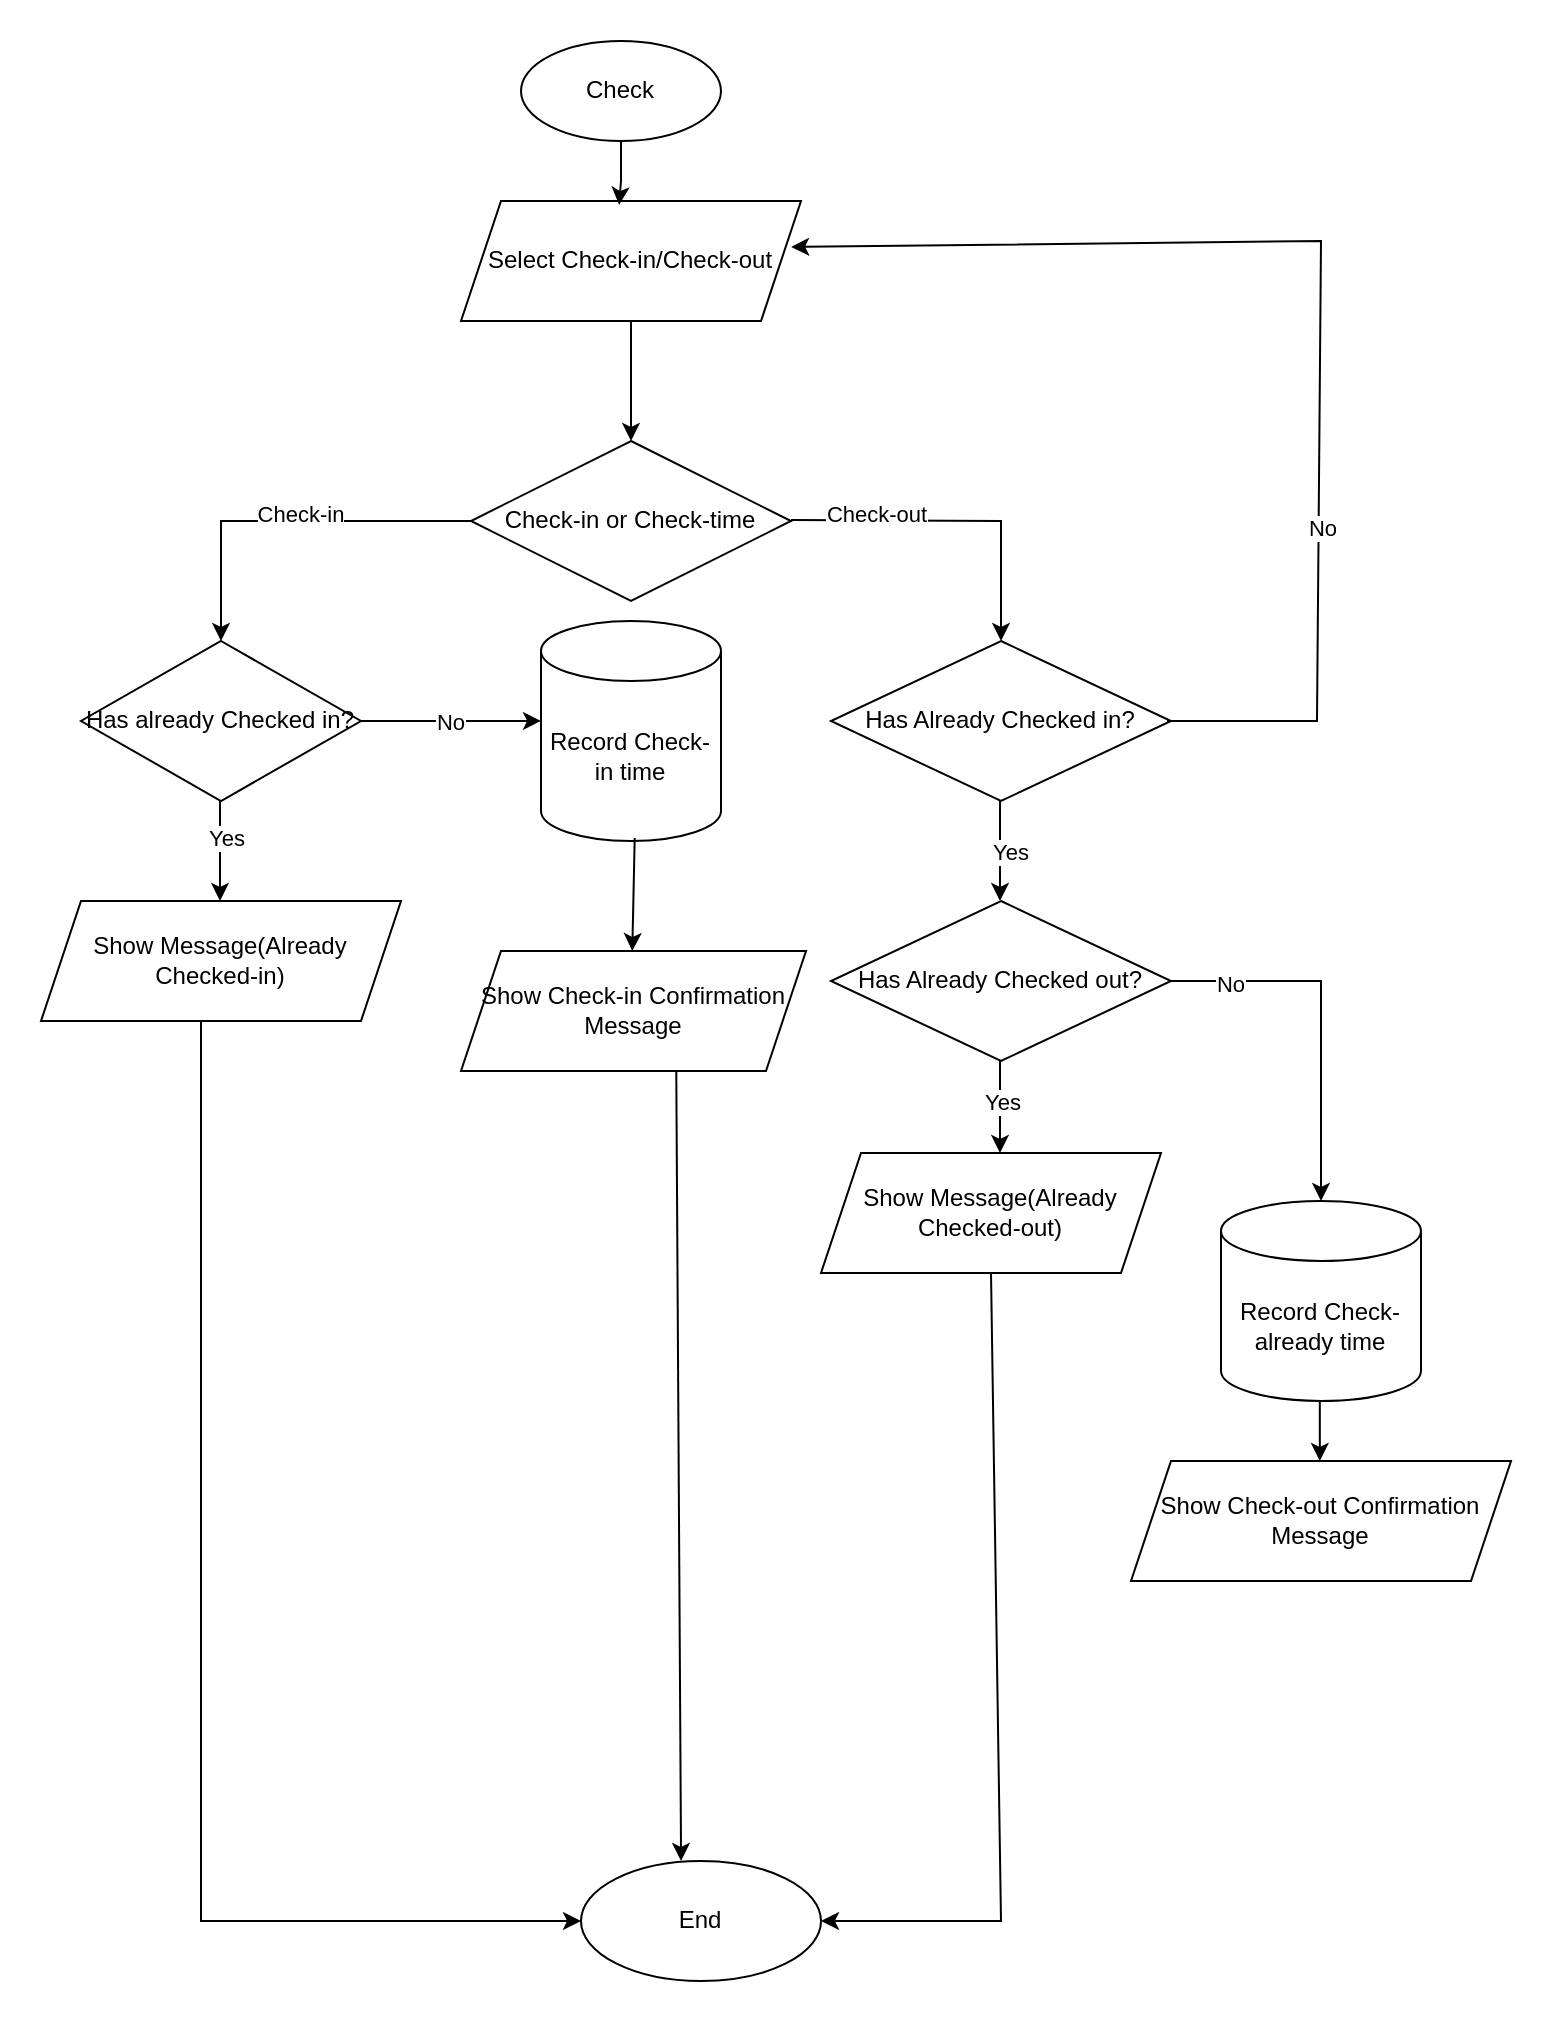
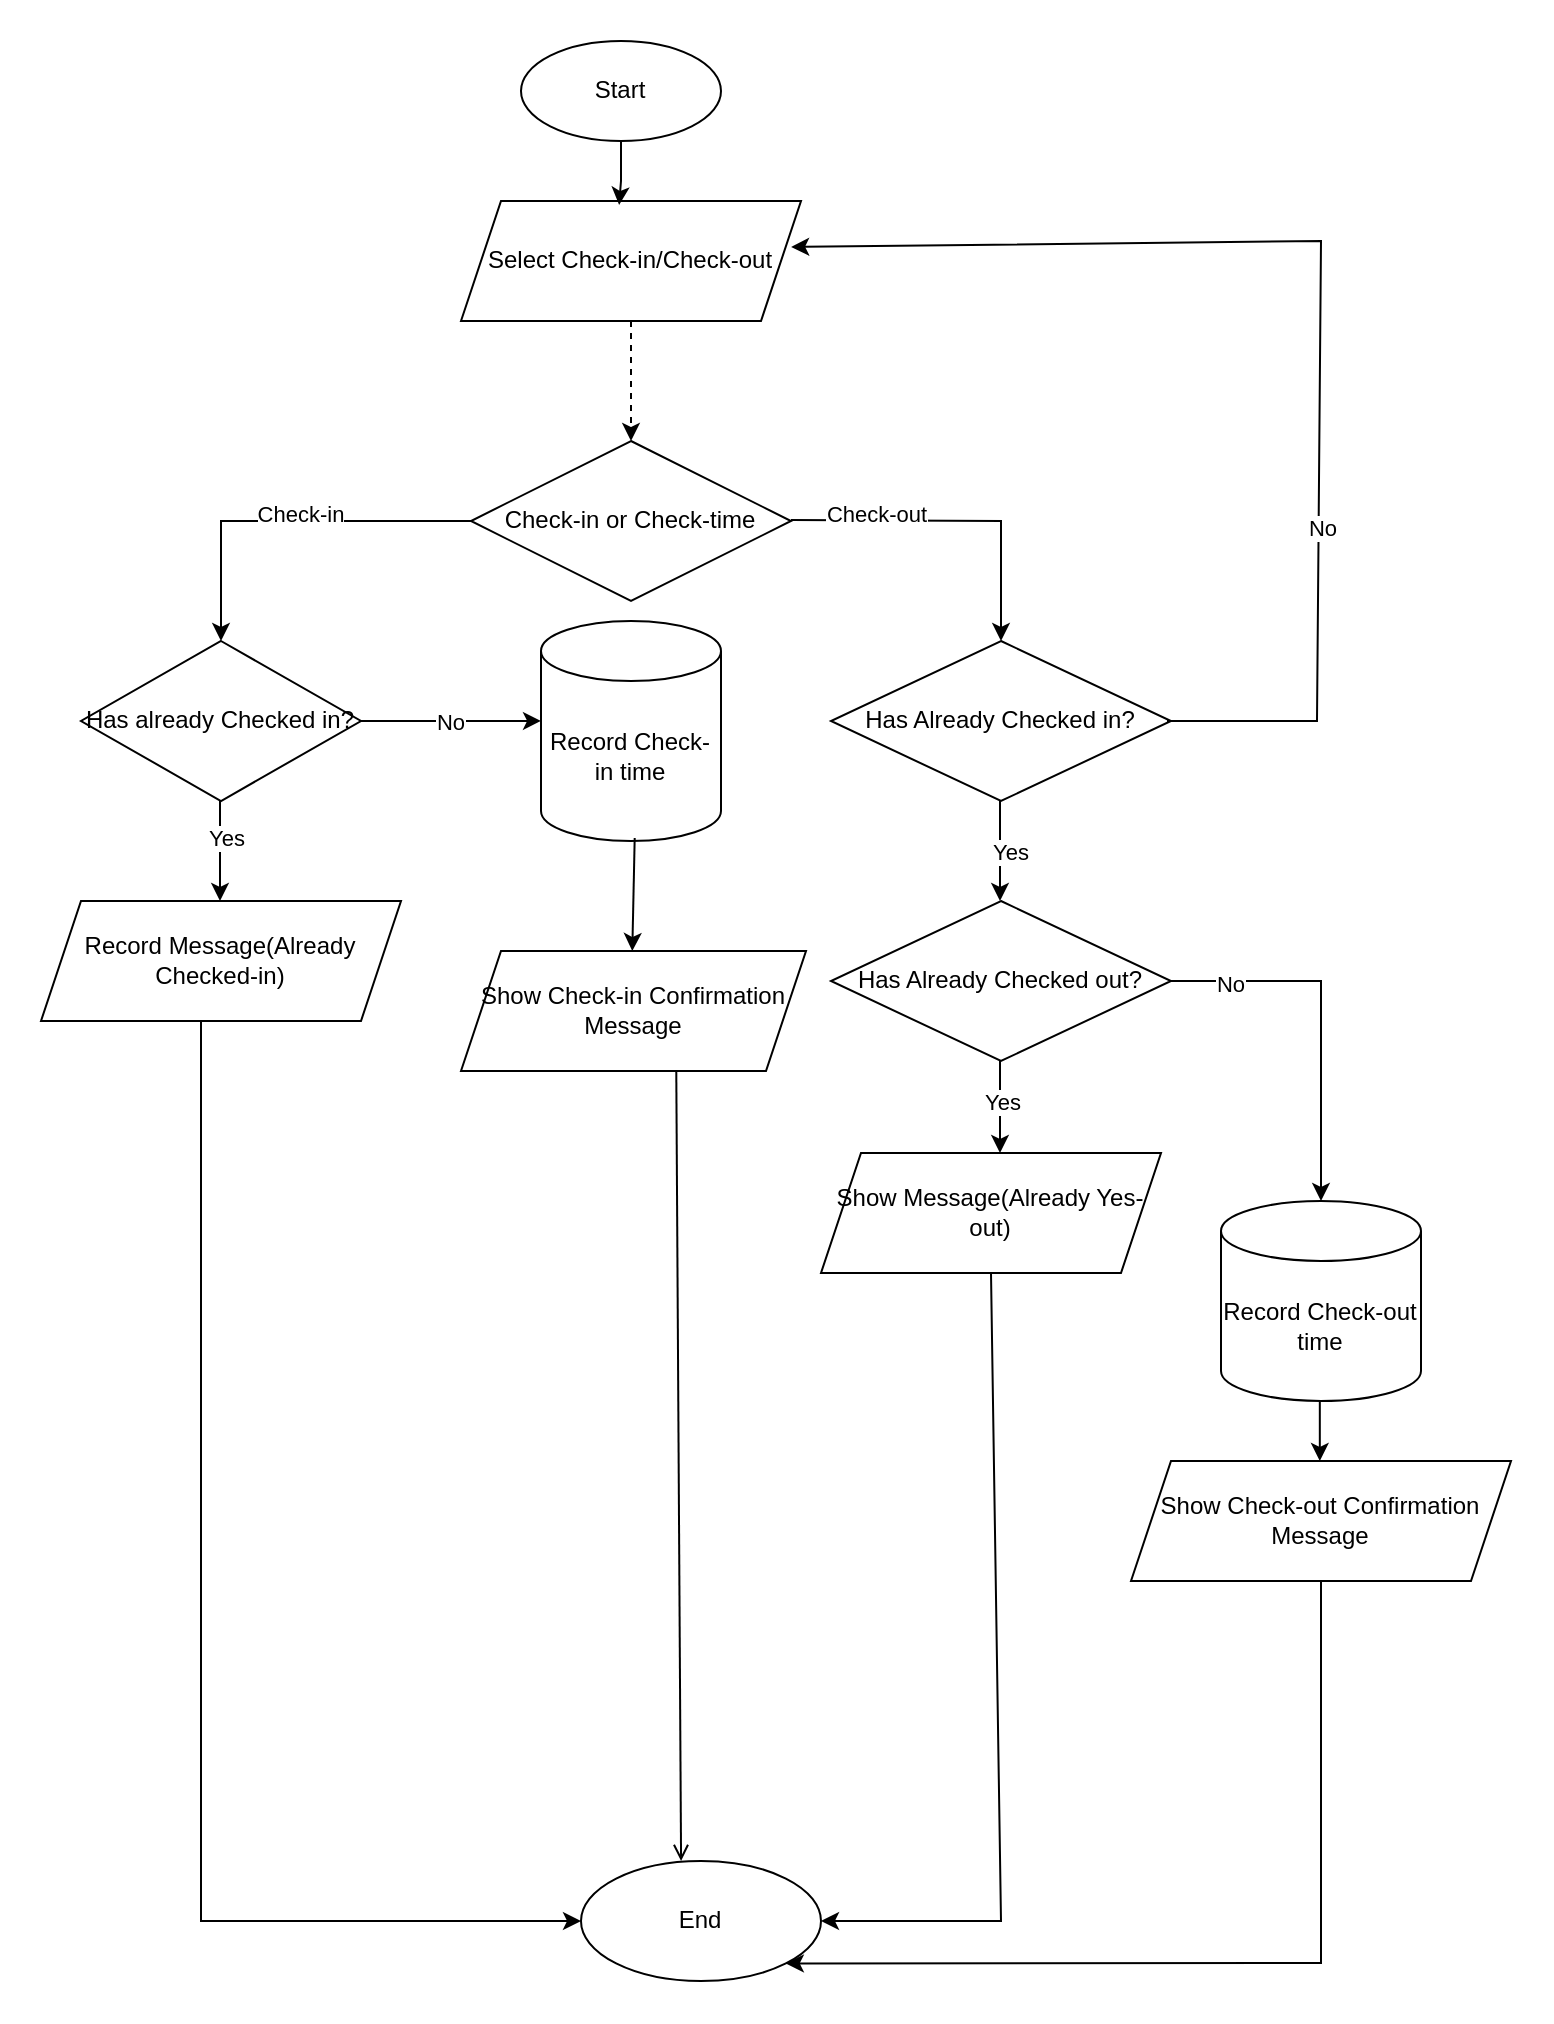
node "Check": label "Check" -> "Start"
edge "Select Check-in/Check-out" -> "Check-in or Check-time": style solid -> dashed
node "Show Message(Already Checked-in)": label "Show Message(Already Checked-in)" -> "Record Message(Already Checked-in)"
node "Show Message(Already Checked-out)": label "Show Message(Already Checked-out)" -> "Show Message(Already Yes-out)"
node "Record Check-already time": label "Record Check-already time" -> "Record Check-out time"
edge "Show Check-in Confirmation Message" -> "End": arrowhead classic -> open
edge "Show Check-out Confirmation Message" -> "End": added
